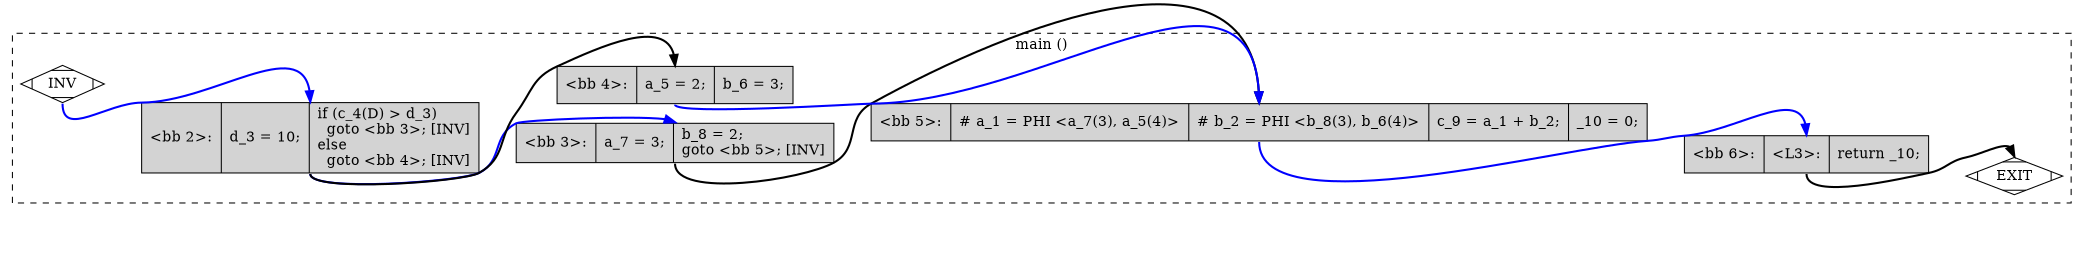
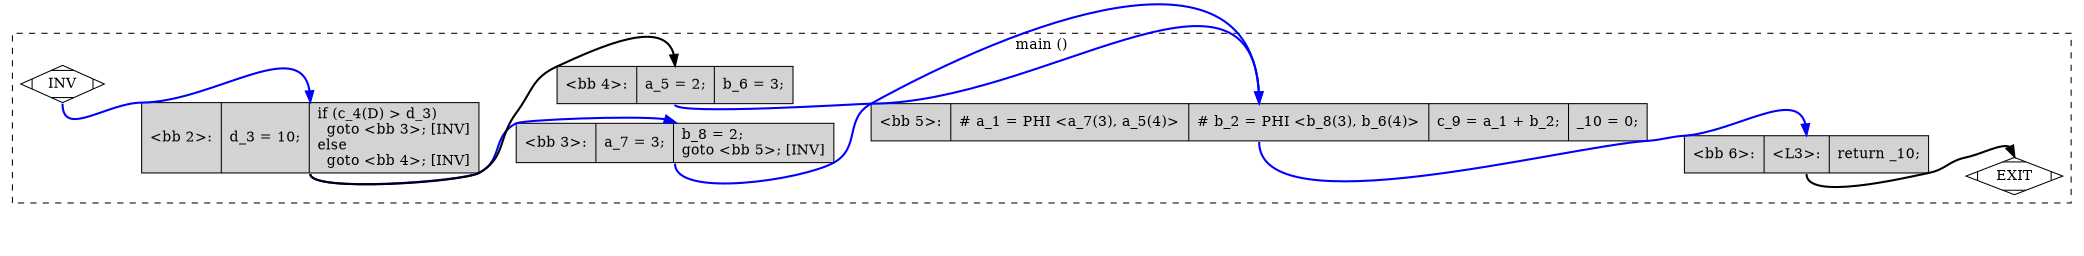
edge "<bb 3>:" -> "<bb 5>:": color black -> blue
